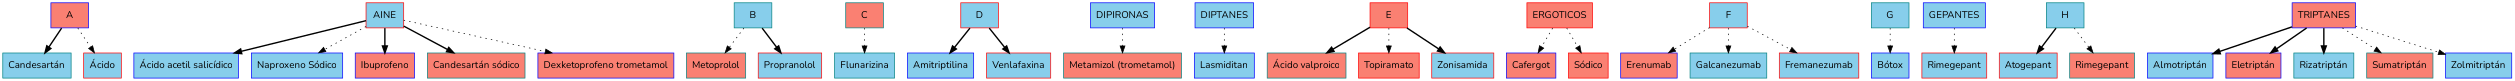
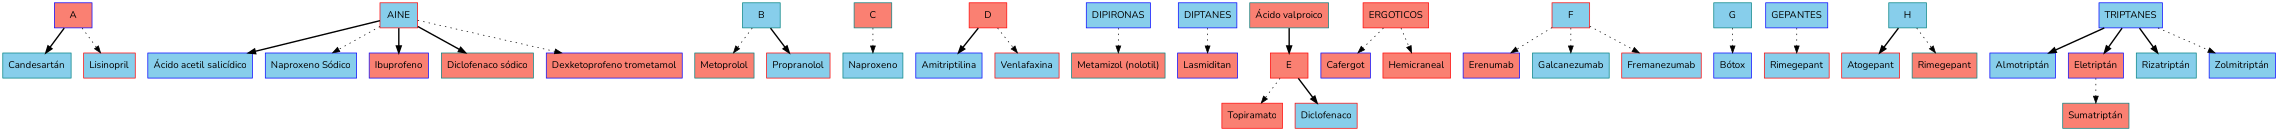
node "D": fillcolor skyblue -> salmon
node "TRIPTANES": fillcolor salmon -> skyblue
edge "D" -> "Venlafaxina": style bold -> dotted
edge "E" -> "Ácido valproico": reversed
edge "TRIPTANES" -> "Sumatriptán": now "Eletriptán" -> "Sumatriptán"
node "Ácido": label "Ácido" -> "Lisinopril"
node "Candesartán sódico": label "Candesartán sódico" -> "Diclofenaco sódico"
node "Flunarizina": label "Flunarizina" -> "Naproxeno"
node "Metamizol (trometamol)": label "Metamizol (trometamol)" -> "Metamizol (nolotil)"
node "Lasmiditan": fillcolor skyblue -> salmon
node "Zonisamida": label "Zonisamida" -> "Diclofenaco"
node "Sódico": label "Sódico" -> "Hemicraneal"
